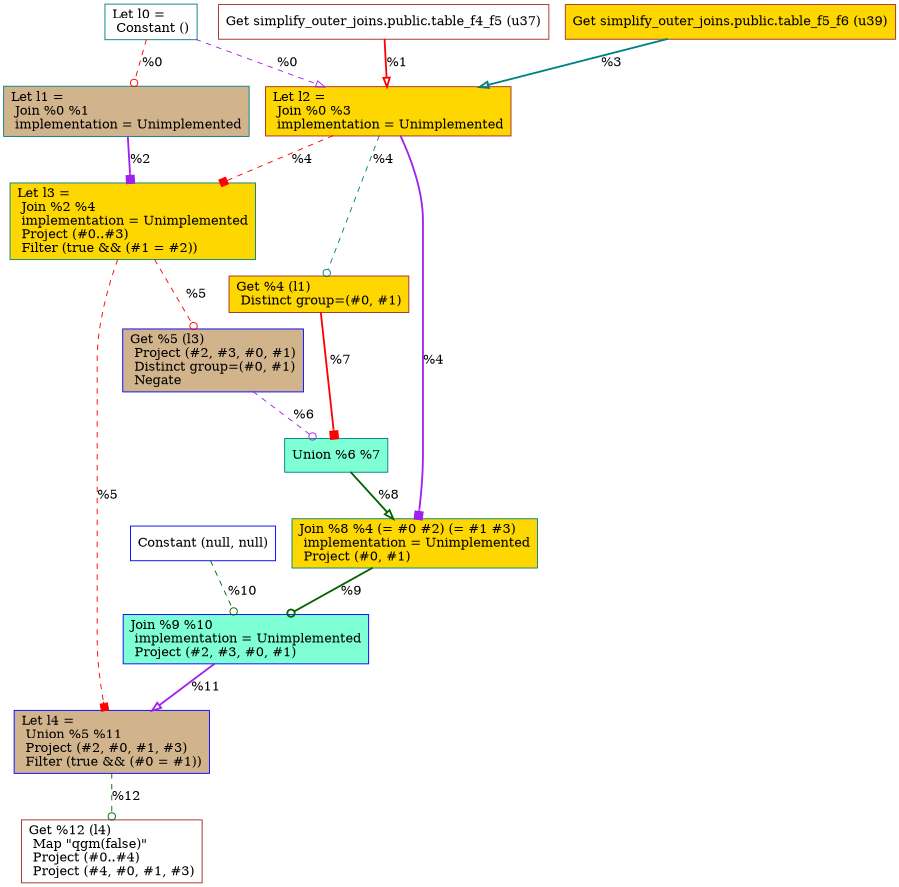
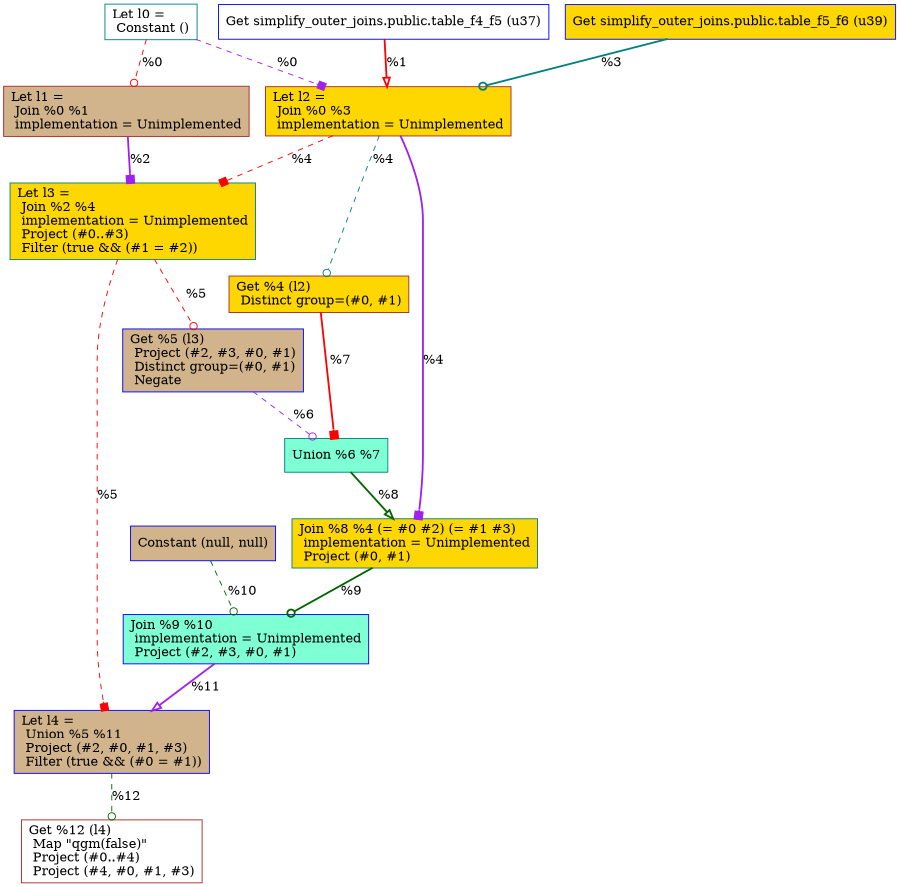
node "Get simplify_outer_joins.public.table_f4_f5 (u37)": color brown -> blue
node "Get simplify_outer_joins.public.table_f5_f6 (u39)": color brown -> blue
edge "Let l0 = Constant ()" -> "Let l2 = Join %0 %3 implementation = Unimplemented": arrowhead onormal -> box
edge "Get simplify_outer_joins.public.table_f5_f6 (u39)" -> "Let l2 = Join %0 %3 implementation = Unimplemented": arrowhead onormal -> odot
node "Let l1 = Join %0 %1 implementation = Unimplemented": color teal -> brown
node "Get %4 (l1) Distinct group=(#0, #1)": label "Get %4 (l1) Distinct group=(#0, #1)" -> "Get %4 (l2) Distinct group=(#0, #1)"
node "Constant (null, null)": fillcolor white -> tan
